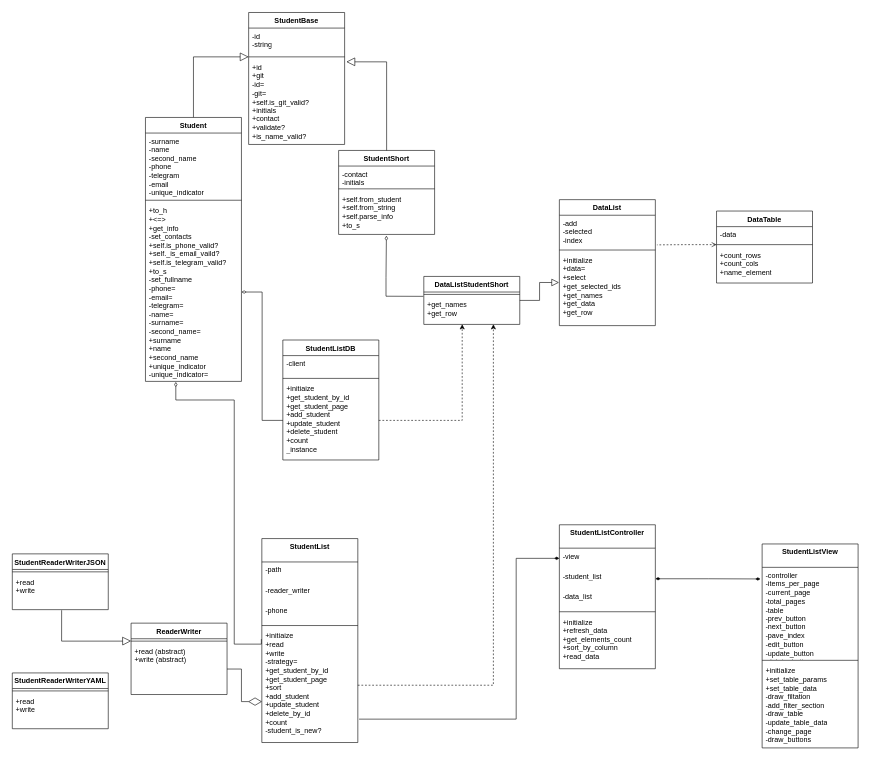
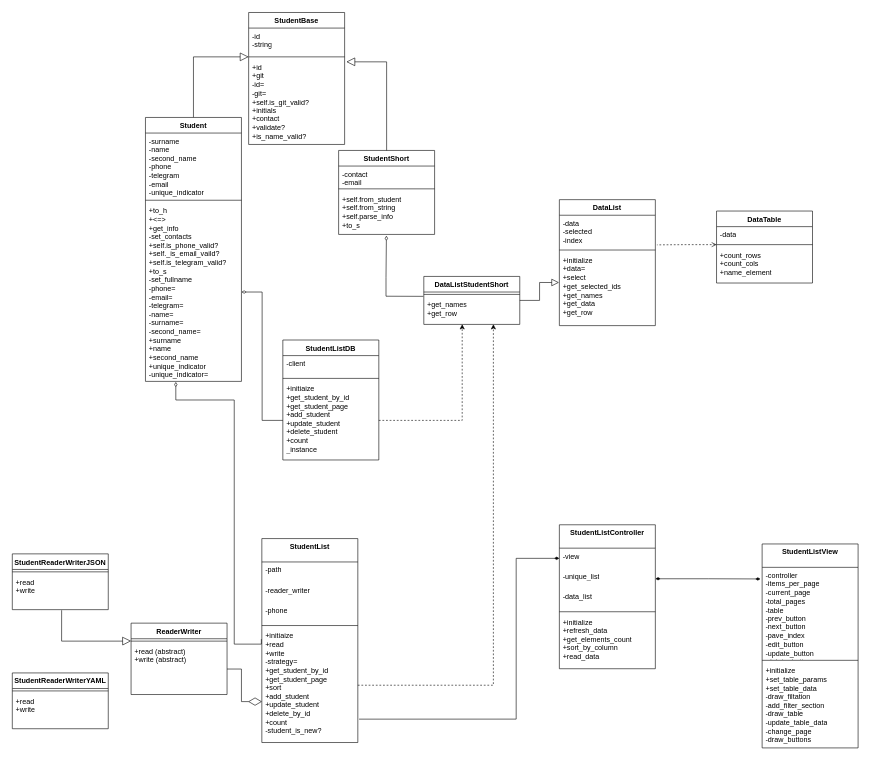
node "-contact -initials": label "-contact -initials" -> "-contact -email"
node "-add -selected -index": label "-add -selected -index" -> "-data -selected -index"
node "-student_list": label "-student_list" -> "-unique_list"
